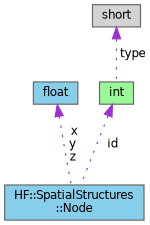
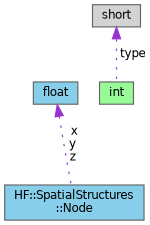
edge "HF::SpatialStructures ::Node" -> "int": removed, label "id"
